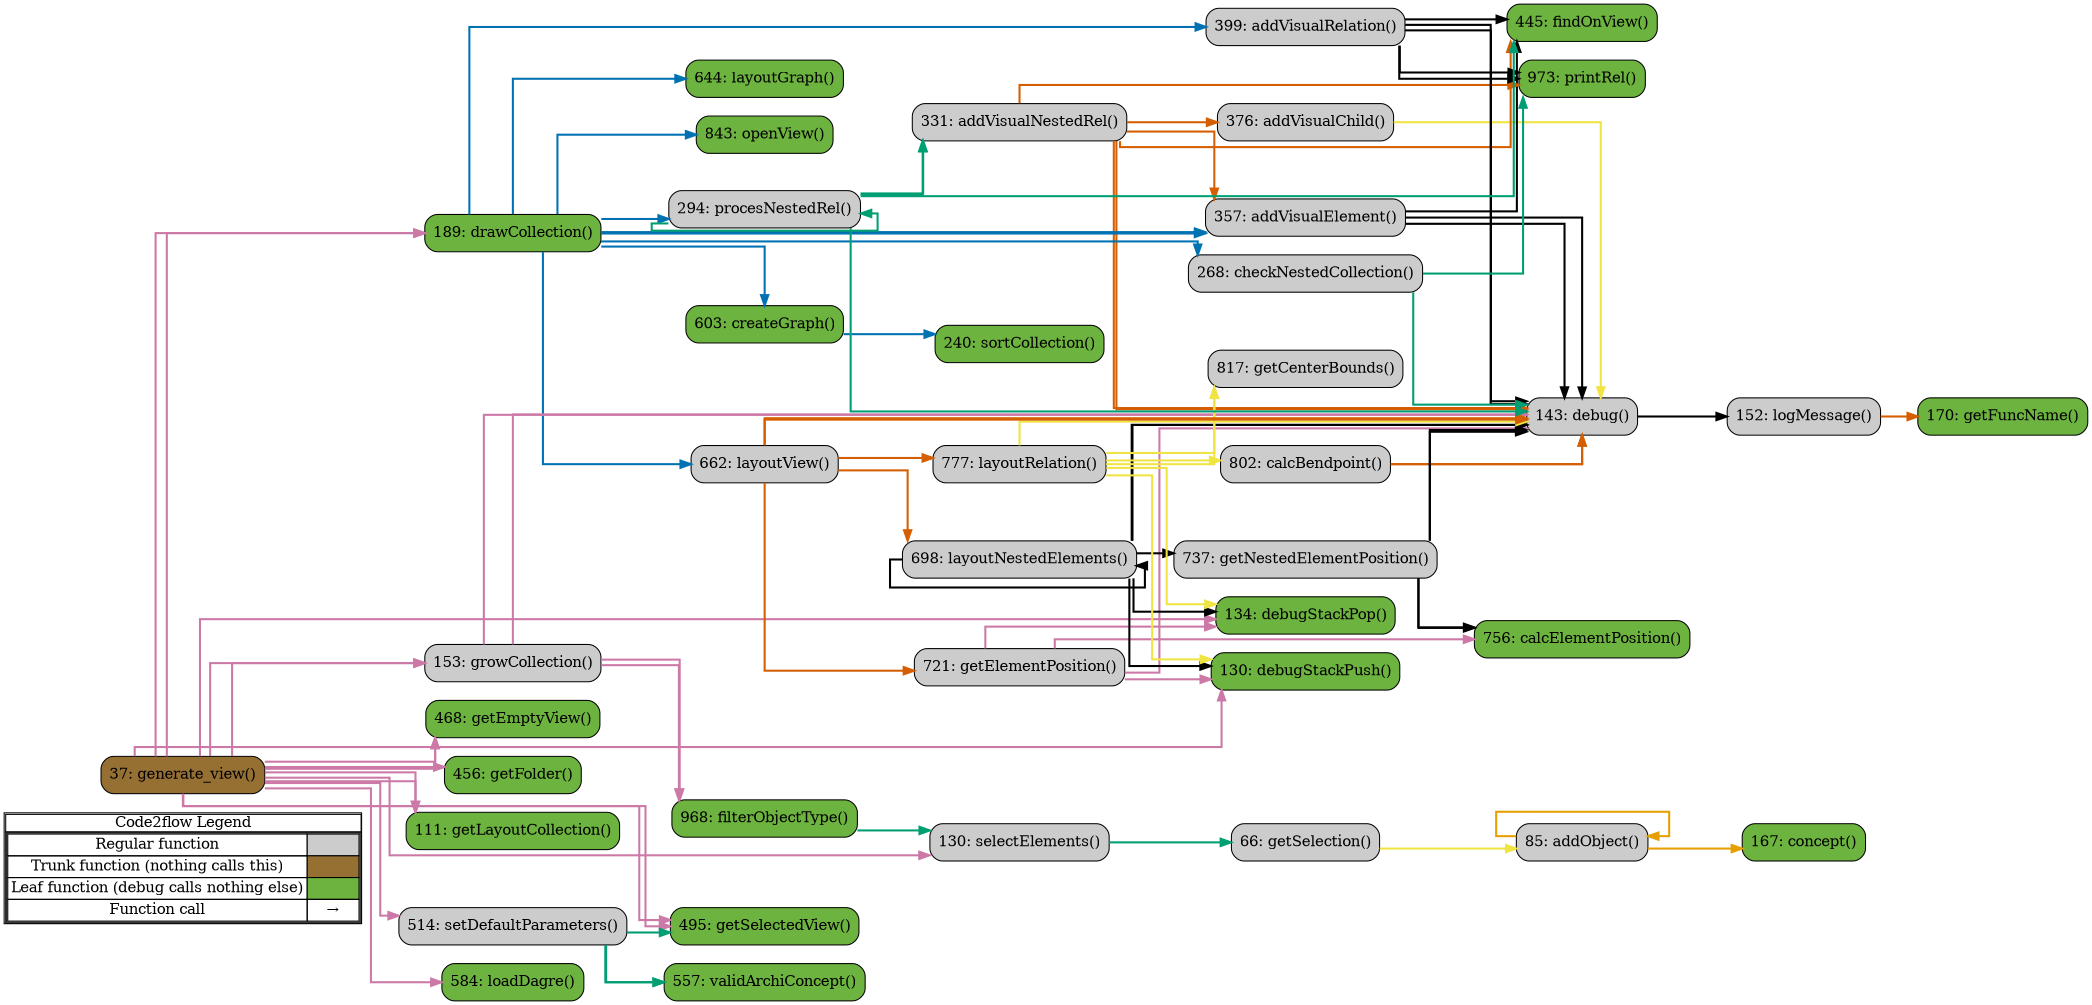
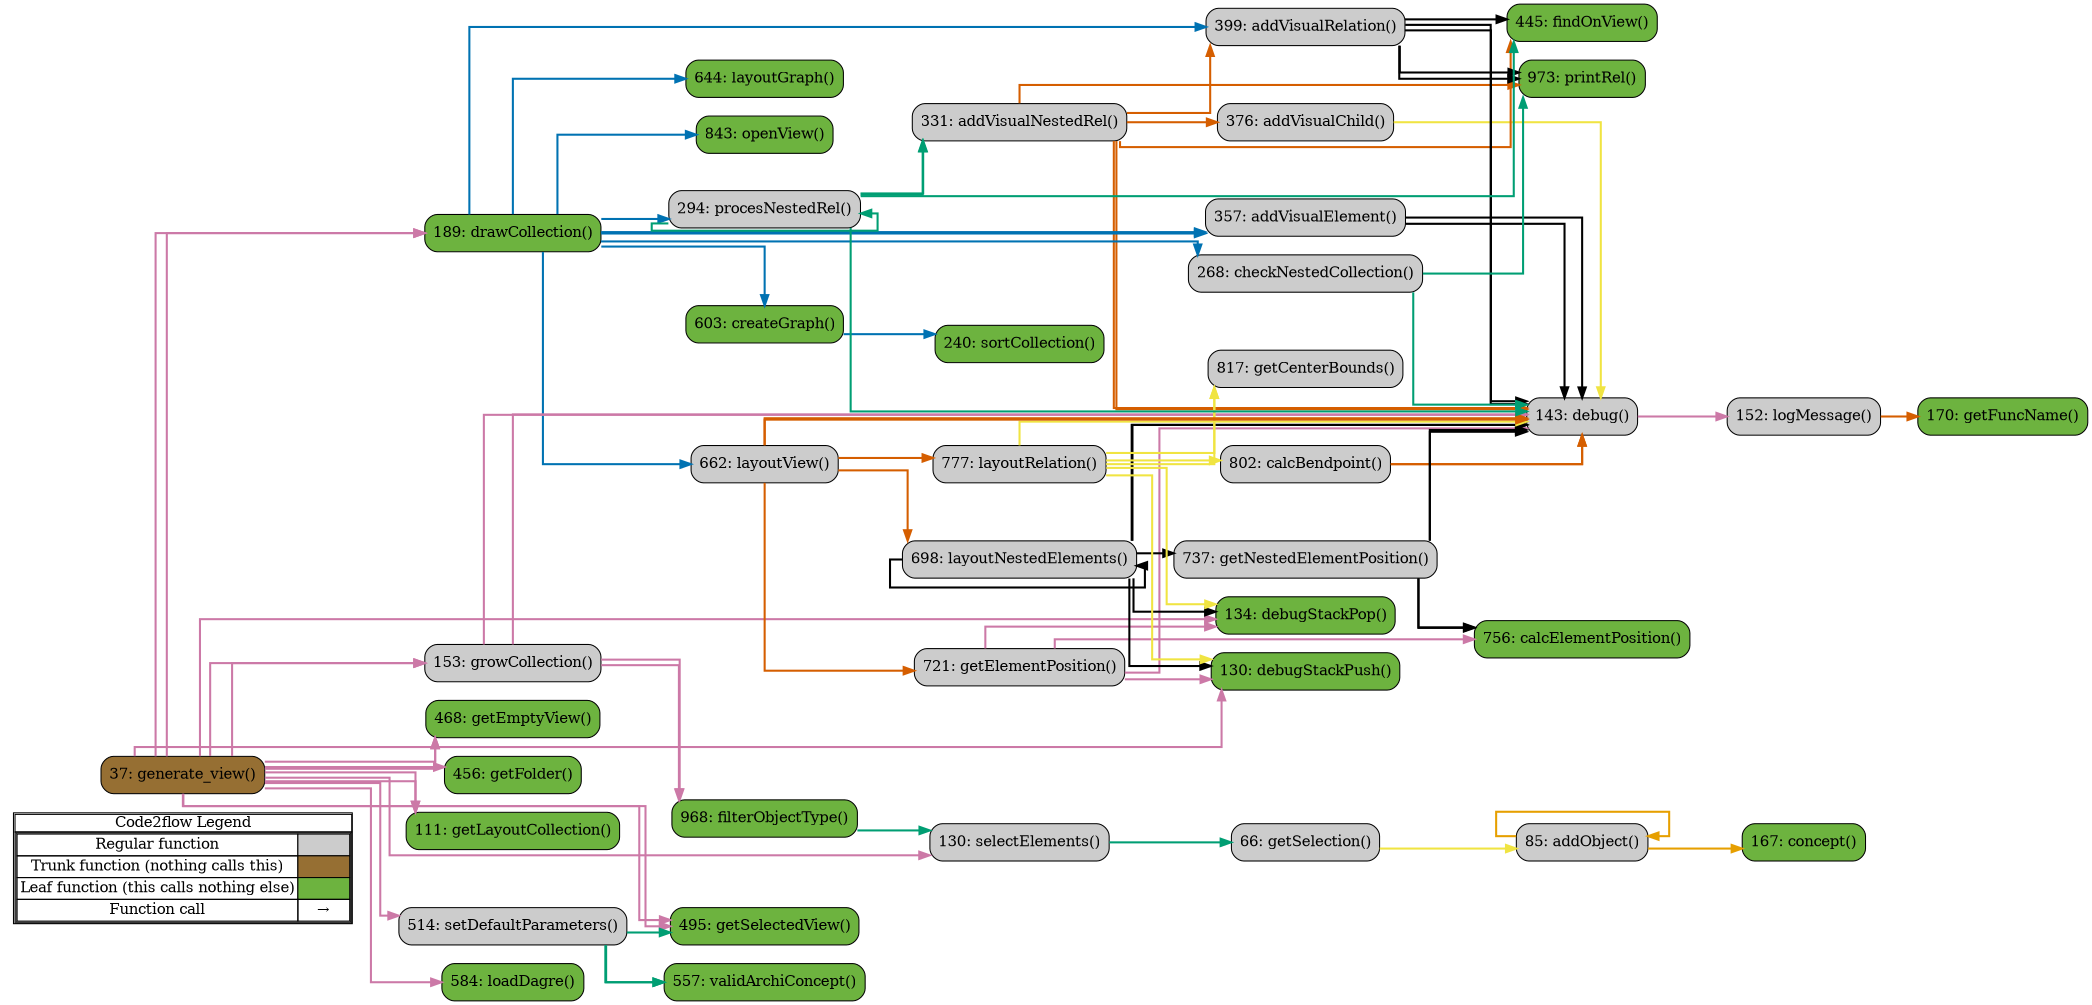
edge "331: addVisualNestedRel()" -> "357: addVisualElement()": now "331: addVisualNestedRel()" -> "399: addVisualRelation()"
edge "357: addVisualElement()" -> "445: findOnView()": removed
edge "143: debug()" -> "152: logMessage()": color #000000 -> #cc79a7
node "Code2flow Legend": text "Leaf function (debug calls nothing else)" -> "Leaf function (this calls nothing else)"
